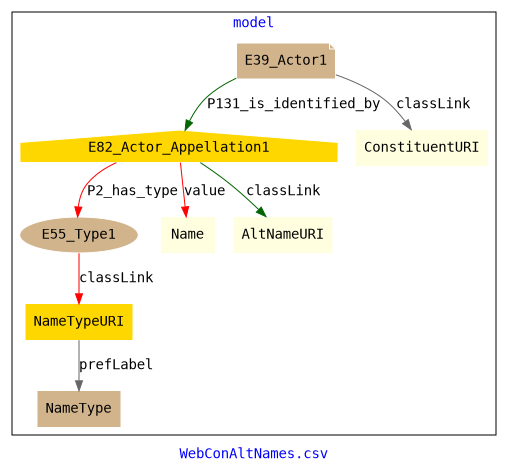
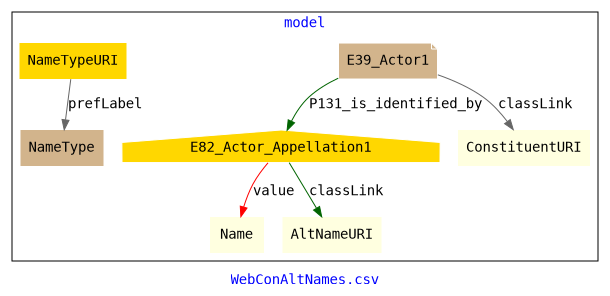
node "E55_Type1": removed
